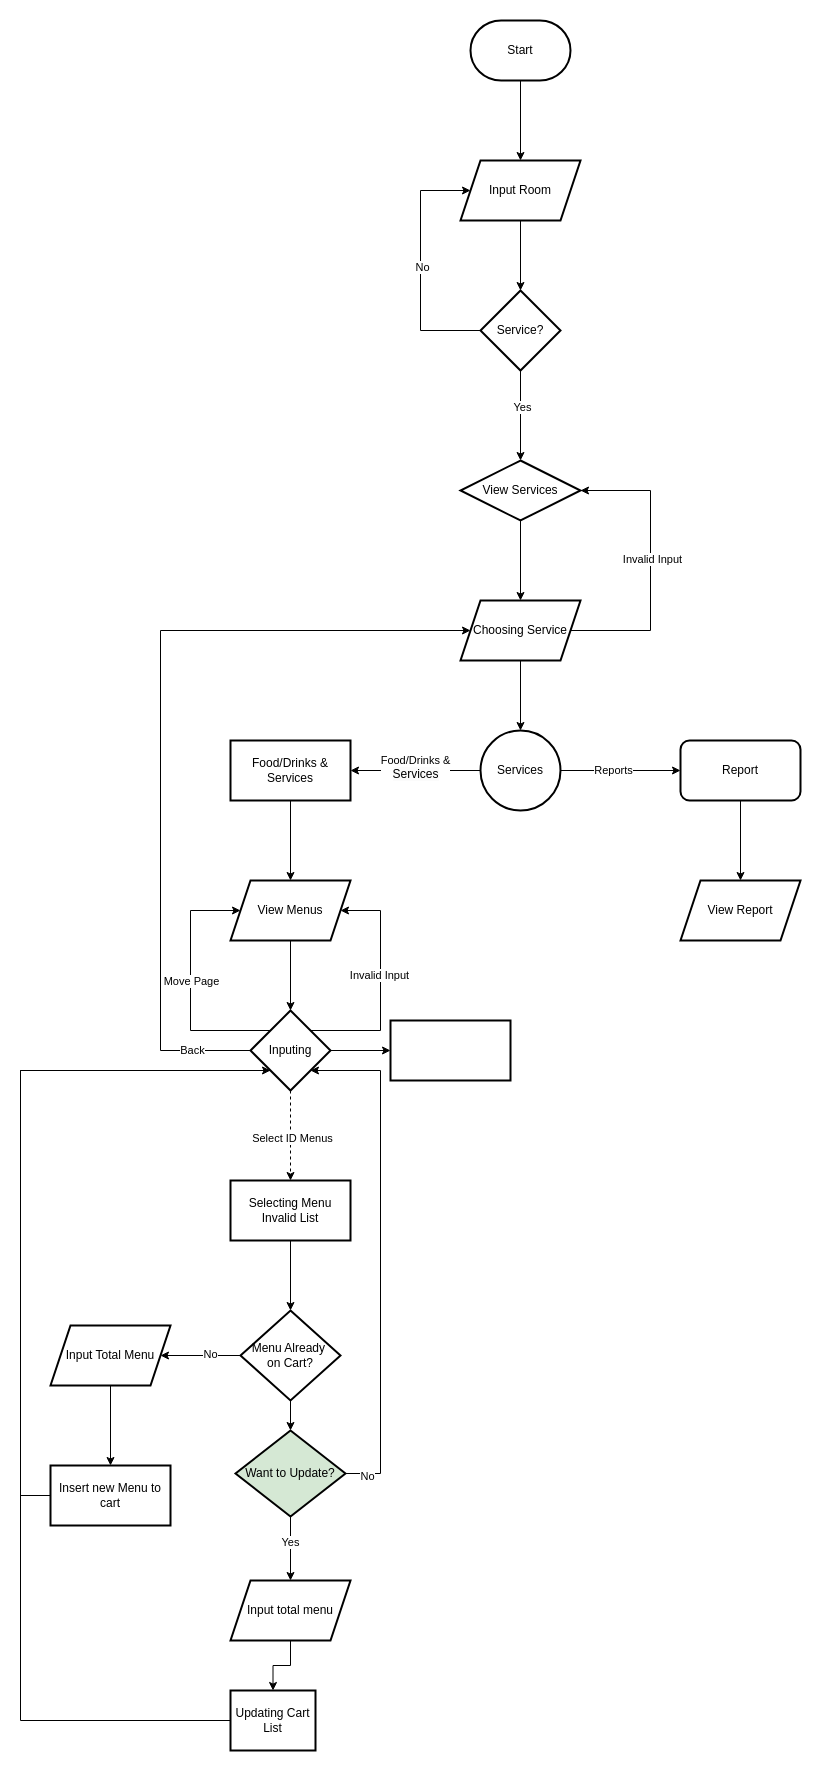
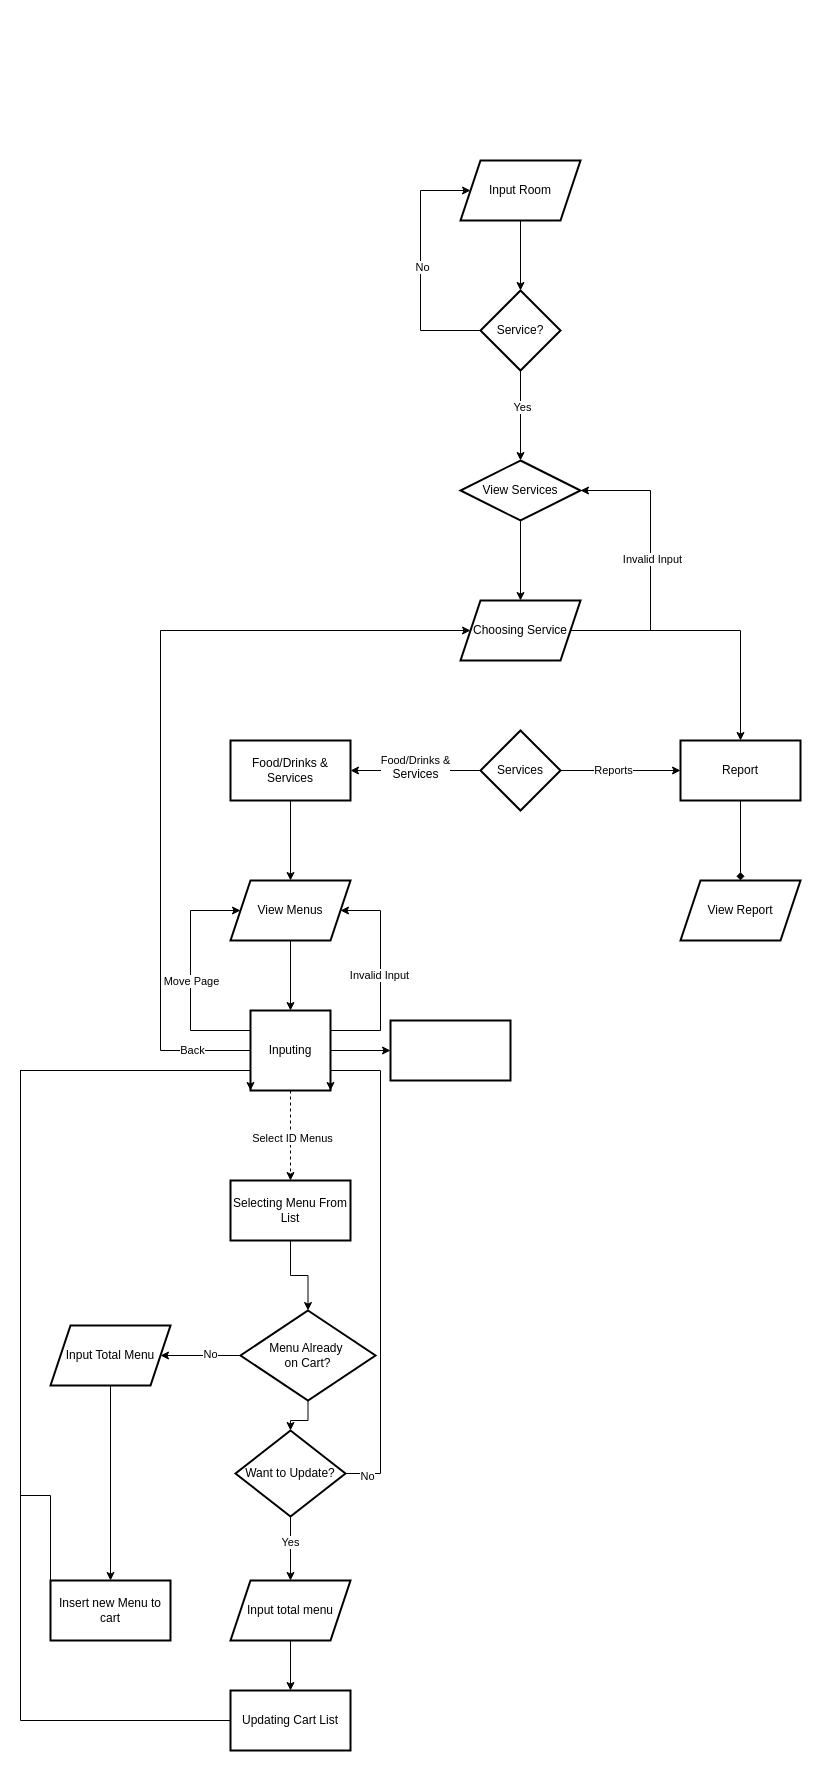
node "Start": removed
edge "Start" -> "Input Room": removed
edge "Choosing Service" -> "Services": now "Choosing Service" -> "Report"
node "Services": shape ellipse -> diamond
node "Report": shape rounded rectangle -> rectangle
edge "Report" -> "View Report": arrowhead classic -> diamond
node "Inputing": shape diamond -> rectangle
node "Selecting Menu Invalid List": label "Selecting Menu Invalid List" -> "Selecting Menu From List"
node "Menu Already on Cart?": size 100x90 -> 135x90
node "Want to Update?": fillcolor #d5e8d4 -> #ffffff
node "Insert new Menu to cart": moved (111, 1496) -> (111, 1611)
node "Updating Cart List": size 85x60 -> 120x60
